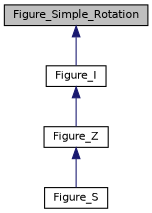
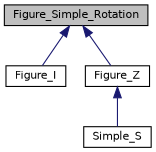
edge "Figure_Z" -> "Figure_I": now "Figure_Z" -> "Figure_Simple_Rotation"
node "Figure_S": label "Figure_S" -> "Simple_S"
